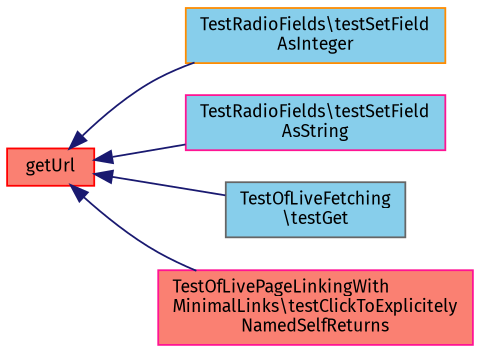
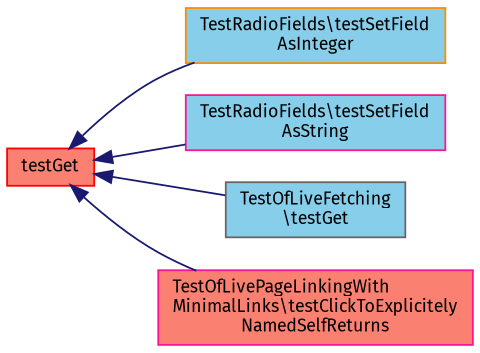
node "getUrl": label "getUrl" -> "testGet"
